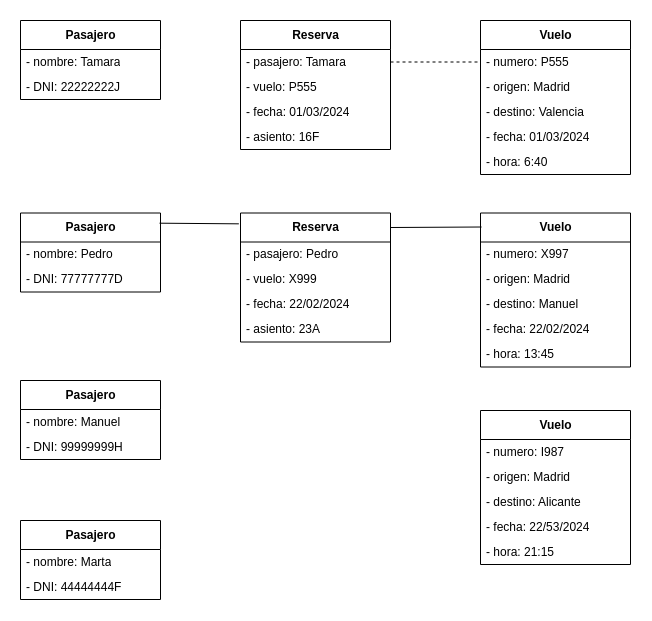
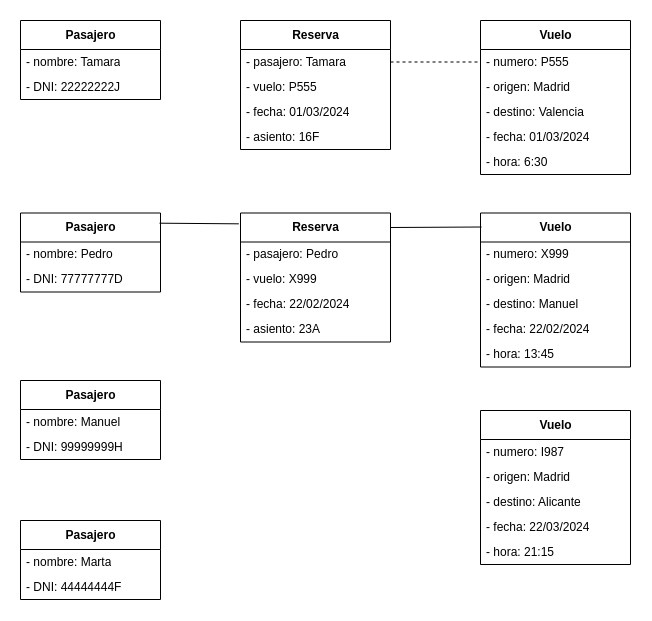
node "- hora: 6:40": label "- hora: 6:40" -> "- hora: 6:30"
node "- numero: X997": label "- numero: X997" -> "- numero: X999"
node "- fecha: 22/53/2024": label "- fecha: 22/53/2024" -> "- fecha: 22/03/2024"
